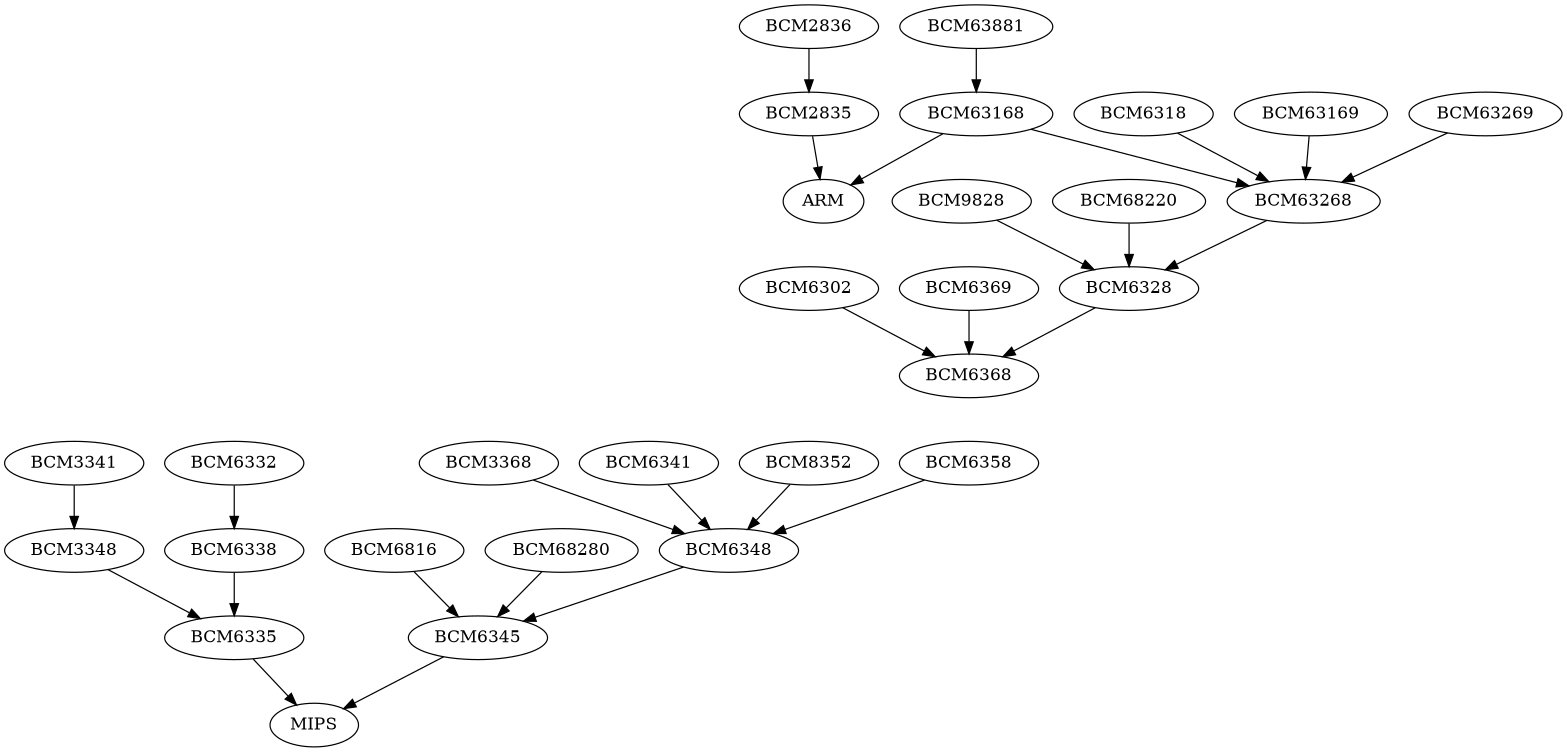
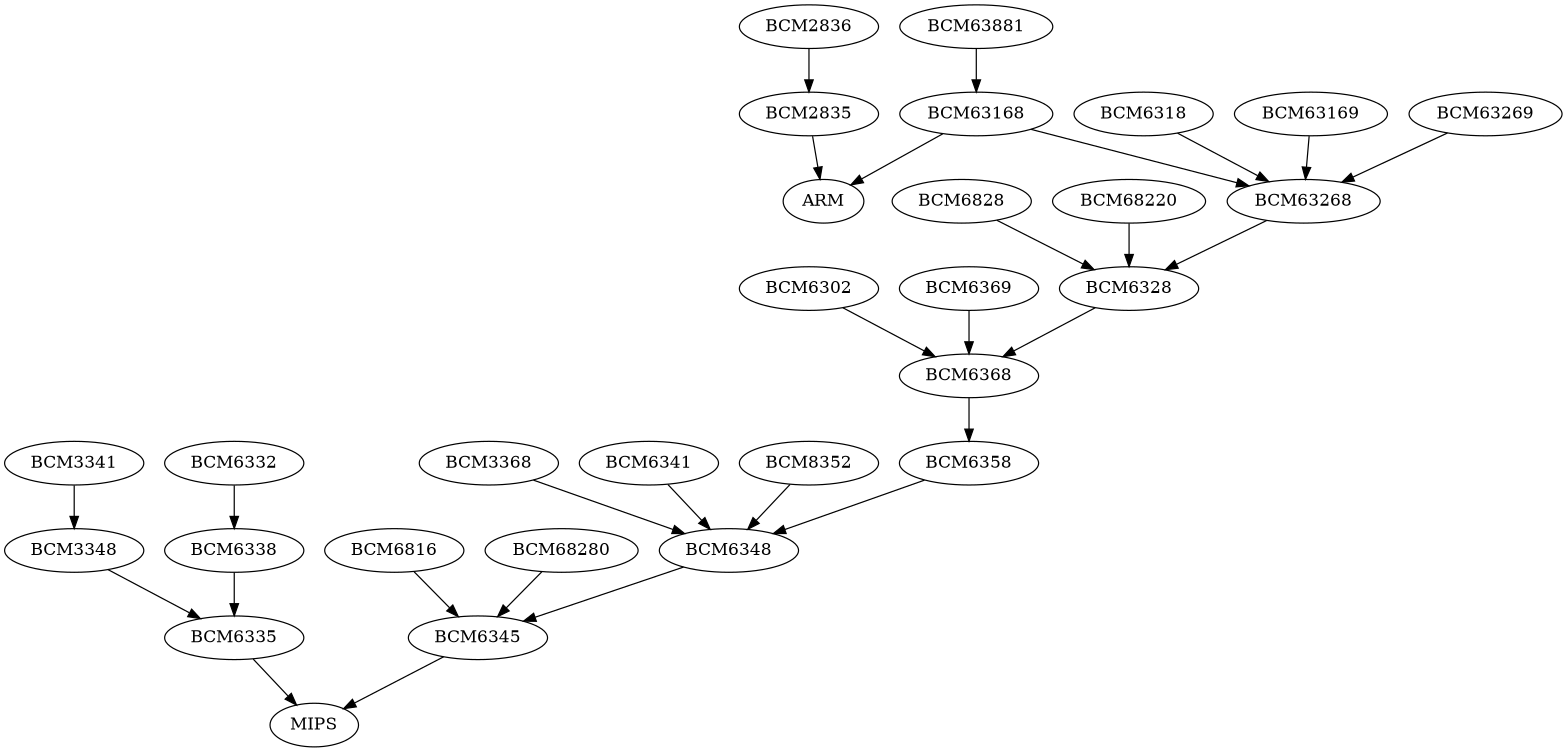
node "BCM9828": label "BCM9828" -> "BCM6828"
edge "BCM6368" -> "BCM6358": added
